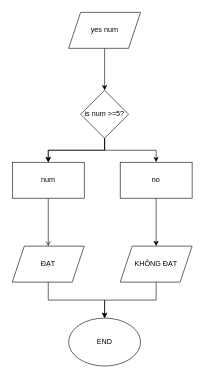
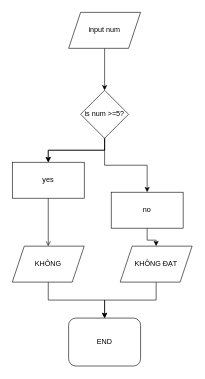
node "yes num": label "yes num" -> "input num"
node "num": label "num" -> "yes"
node "no": moved (156, 180) -> (147, 210)
node "ĐẠT": label "ĐẠT" -> "KHÔNG"
node "END": shape ellipse -> rounded rectangle
